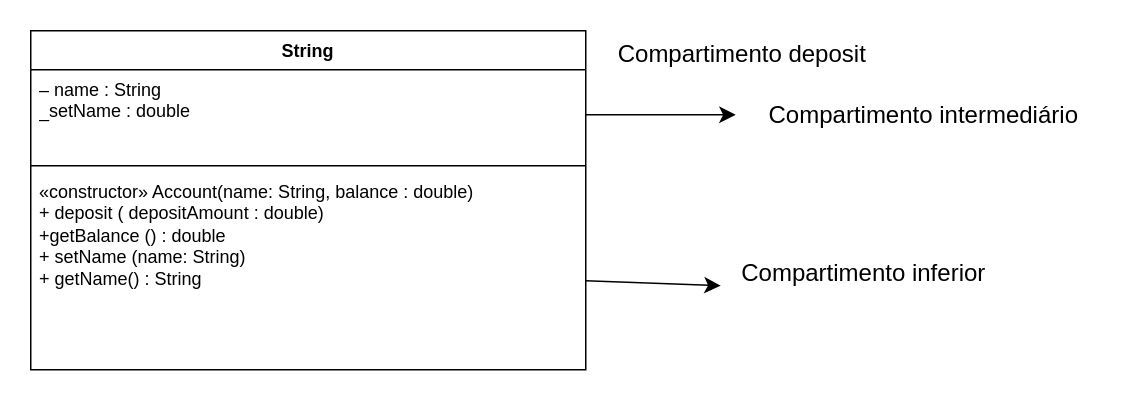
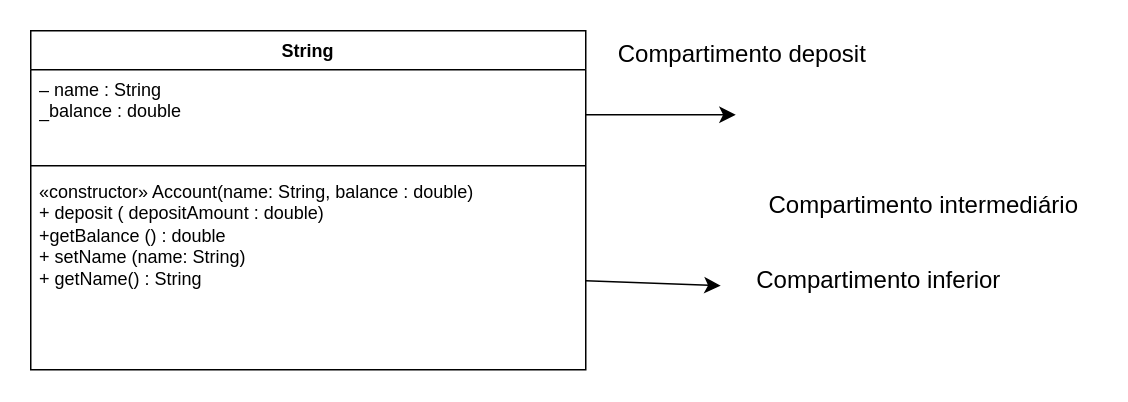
node "– name : String _setName : double": label "– name : String _setName : double" -> "– name : String _balance : double"
node "Compartimento intermediário": moved (923, 115) -> (923, 205)
node "Compartimento inferior": moved (863, 272) -> (878, 280)
